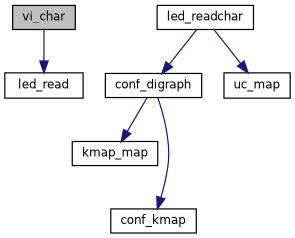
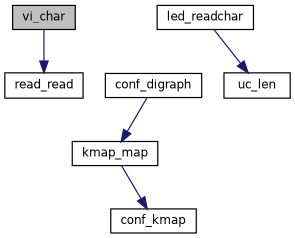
edge "led_readchar" -> "conf_digraph": removed
node "led_read": label "led_read" -> "read_read"
node "uc_map": label "uc_map" -> "uc_len"
edge "conf_digraph" -> "conf_kmap": now "kmap_map" -> "conf_kmap"
